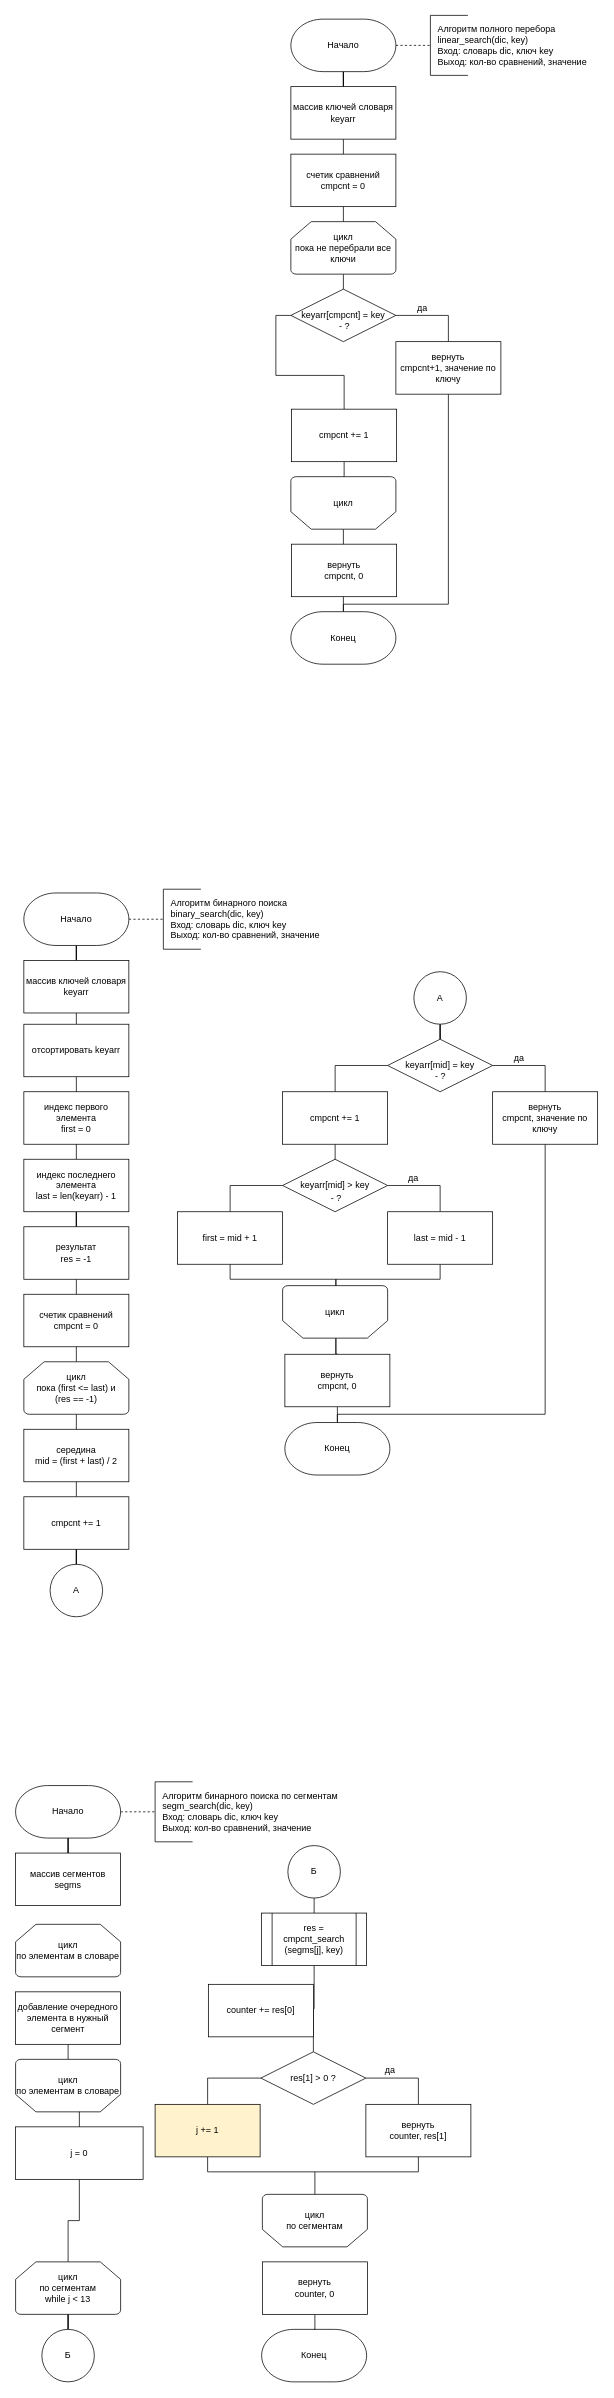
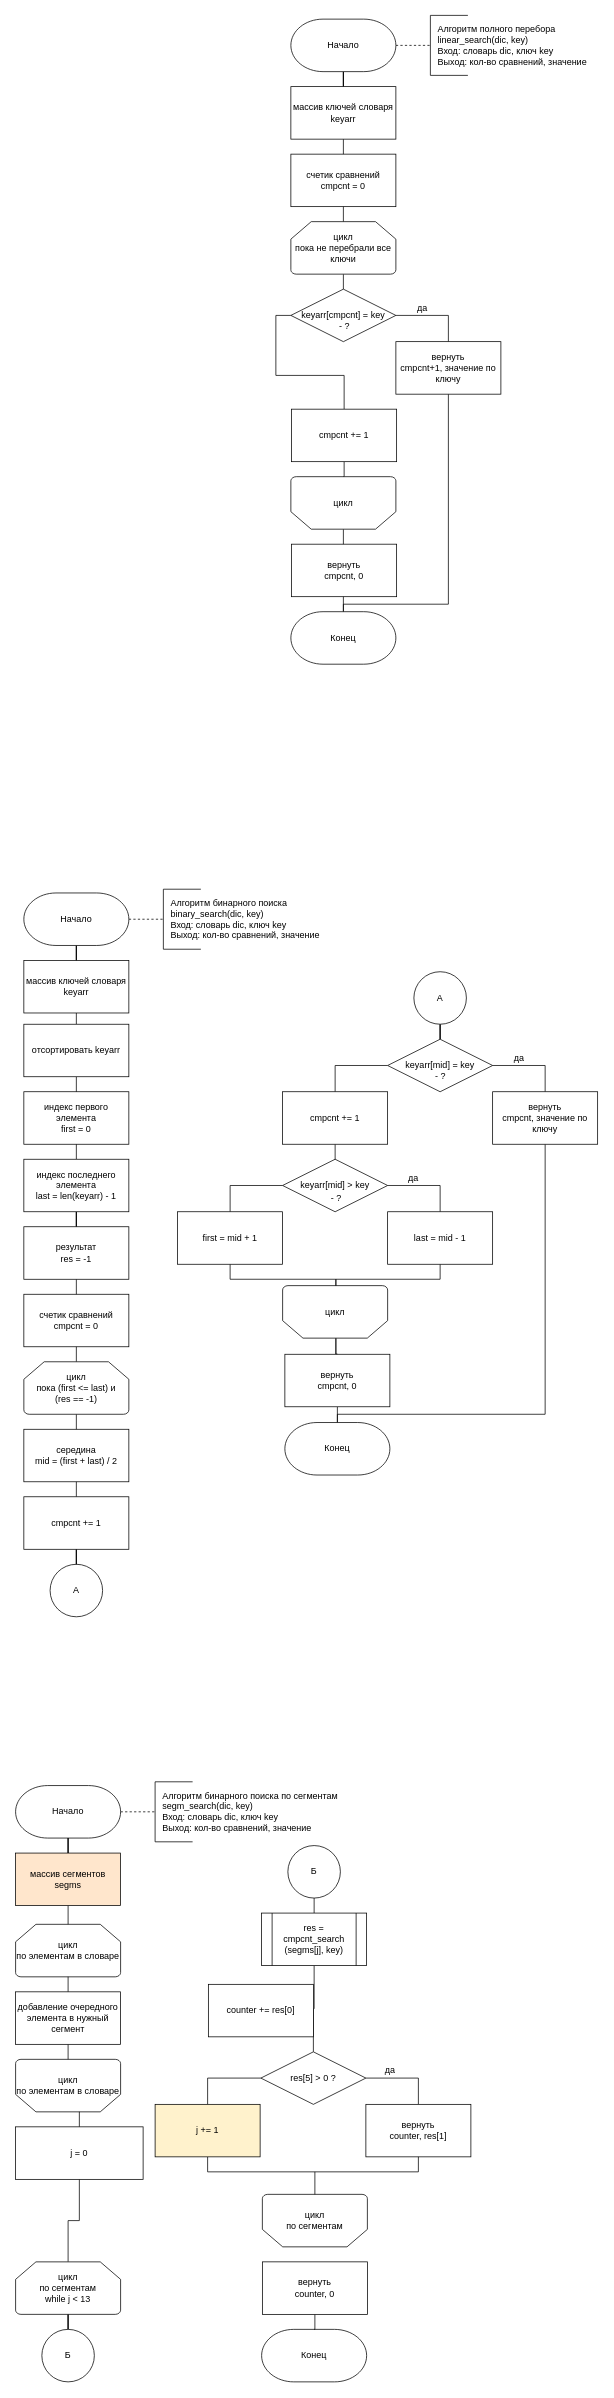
node "массив сегментов segms": fillcolor #ffffff -> #ffe6cc
edge "массив сегментов segms" -- "добавление очередного элемента в нужный сегмент": added
node "res[1] > 0 ?": label "res[1] > 0 ?" -> "res[5] > 0 ?"
